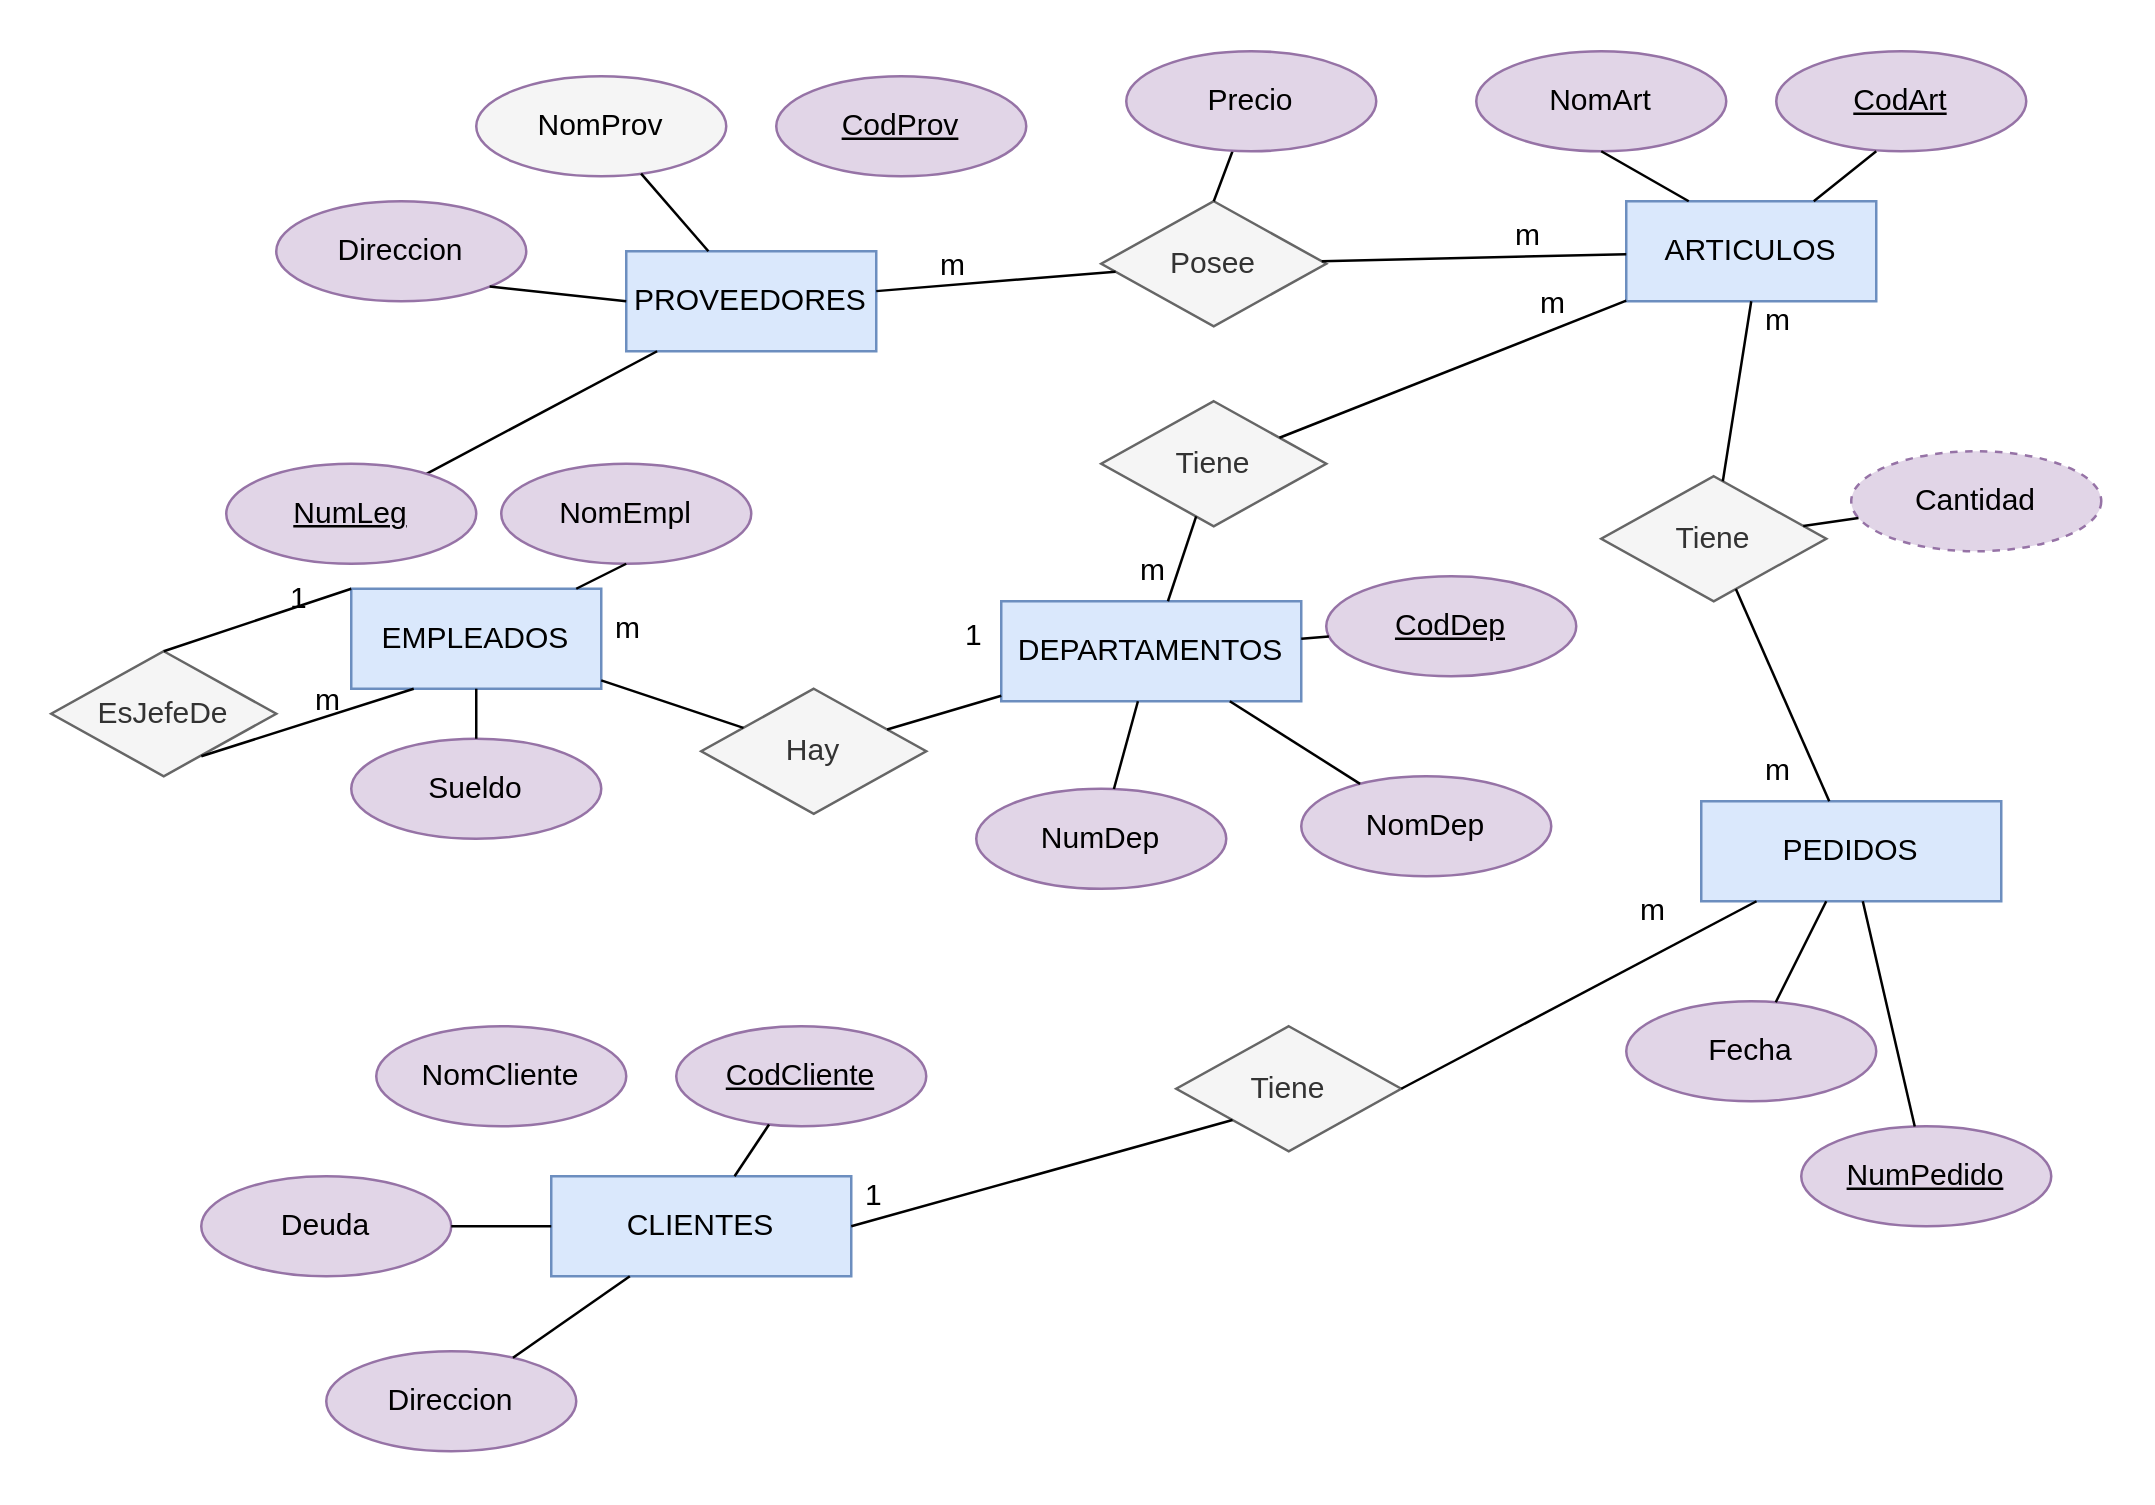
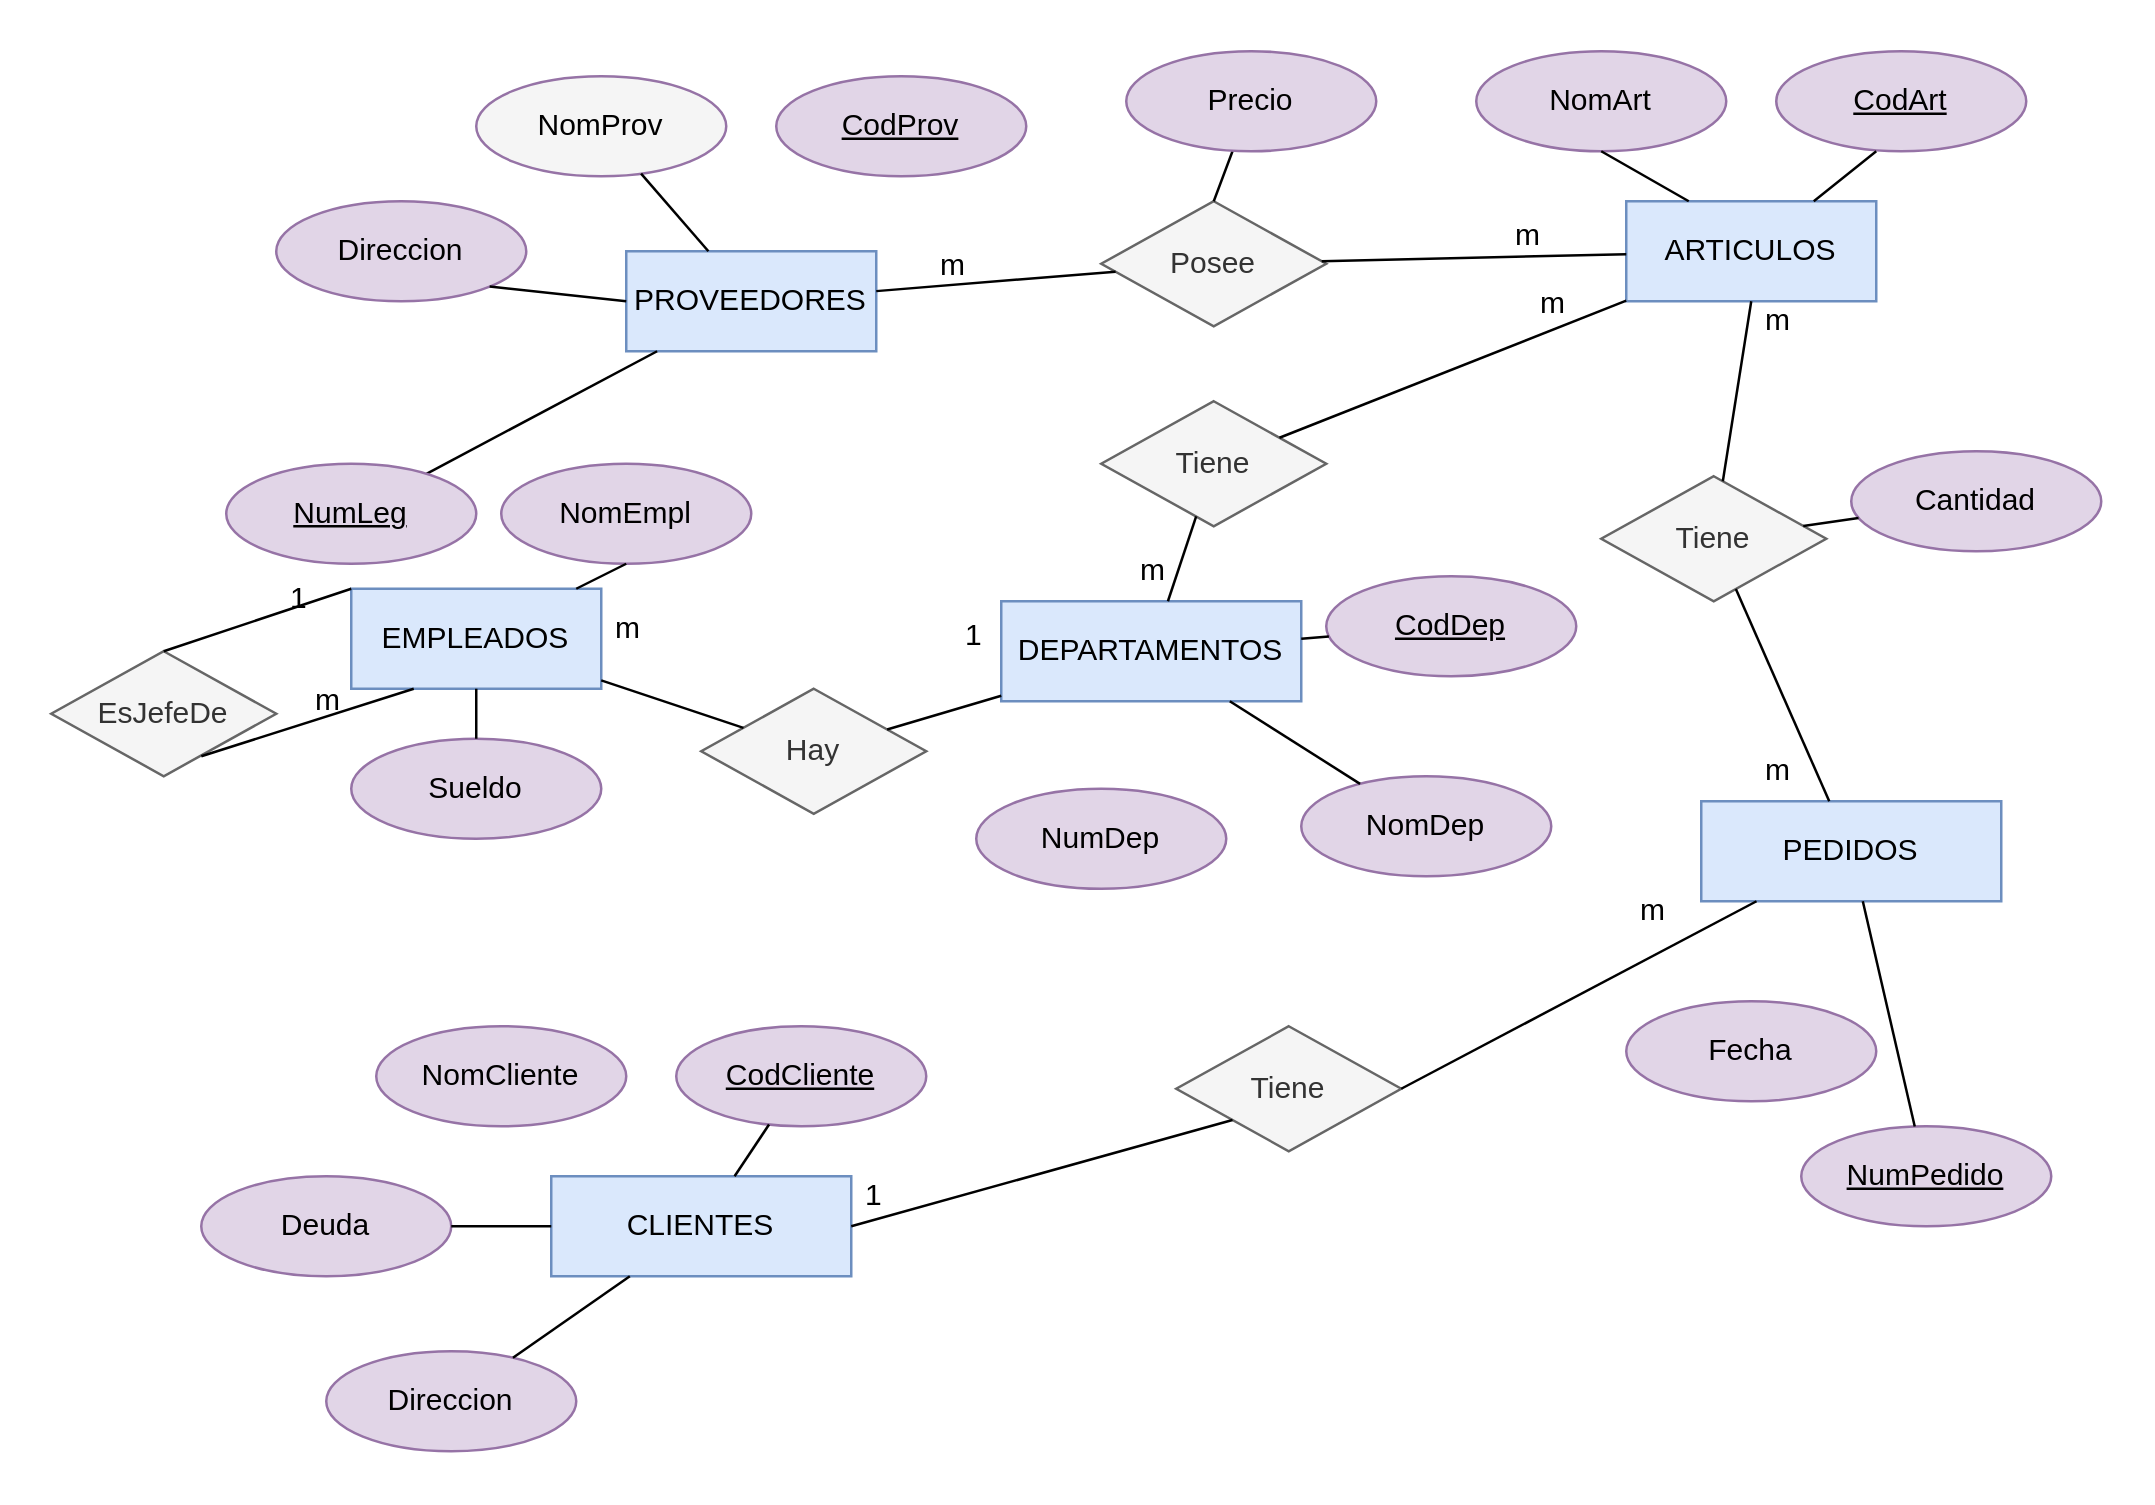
node "Cantidad": style dashed -> solid
edge "DEPARTAMENTOS" -- "NumDep": removed
edge "PEDIDOS" -- "Fecha": removed
